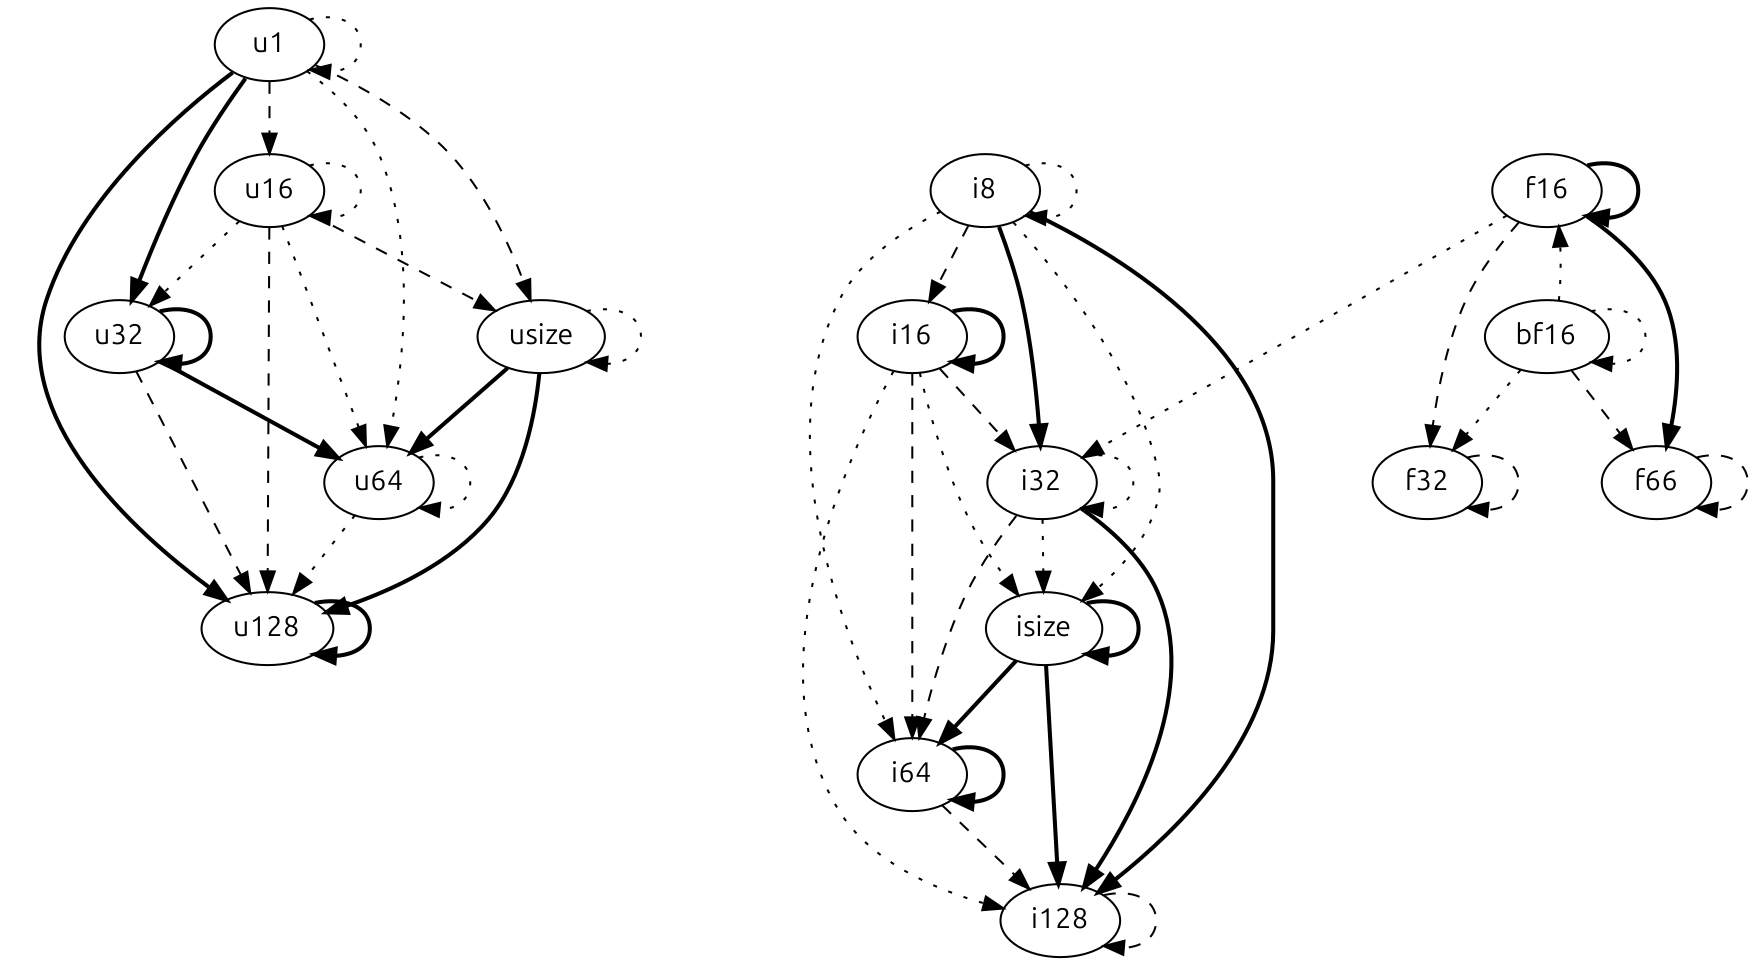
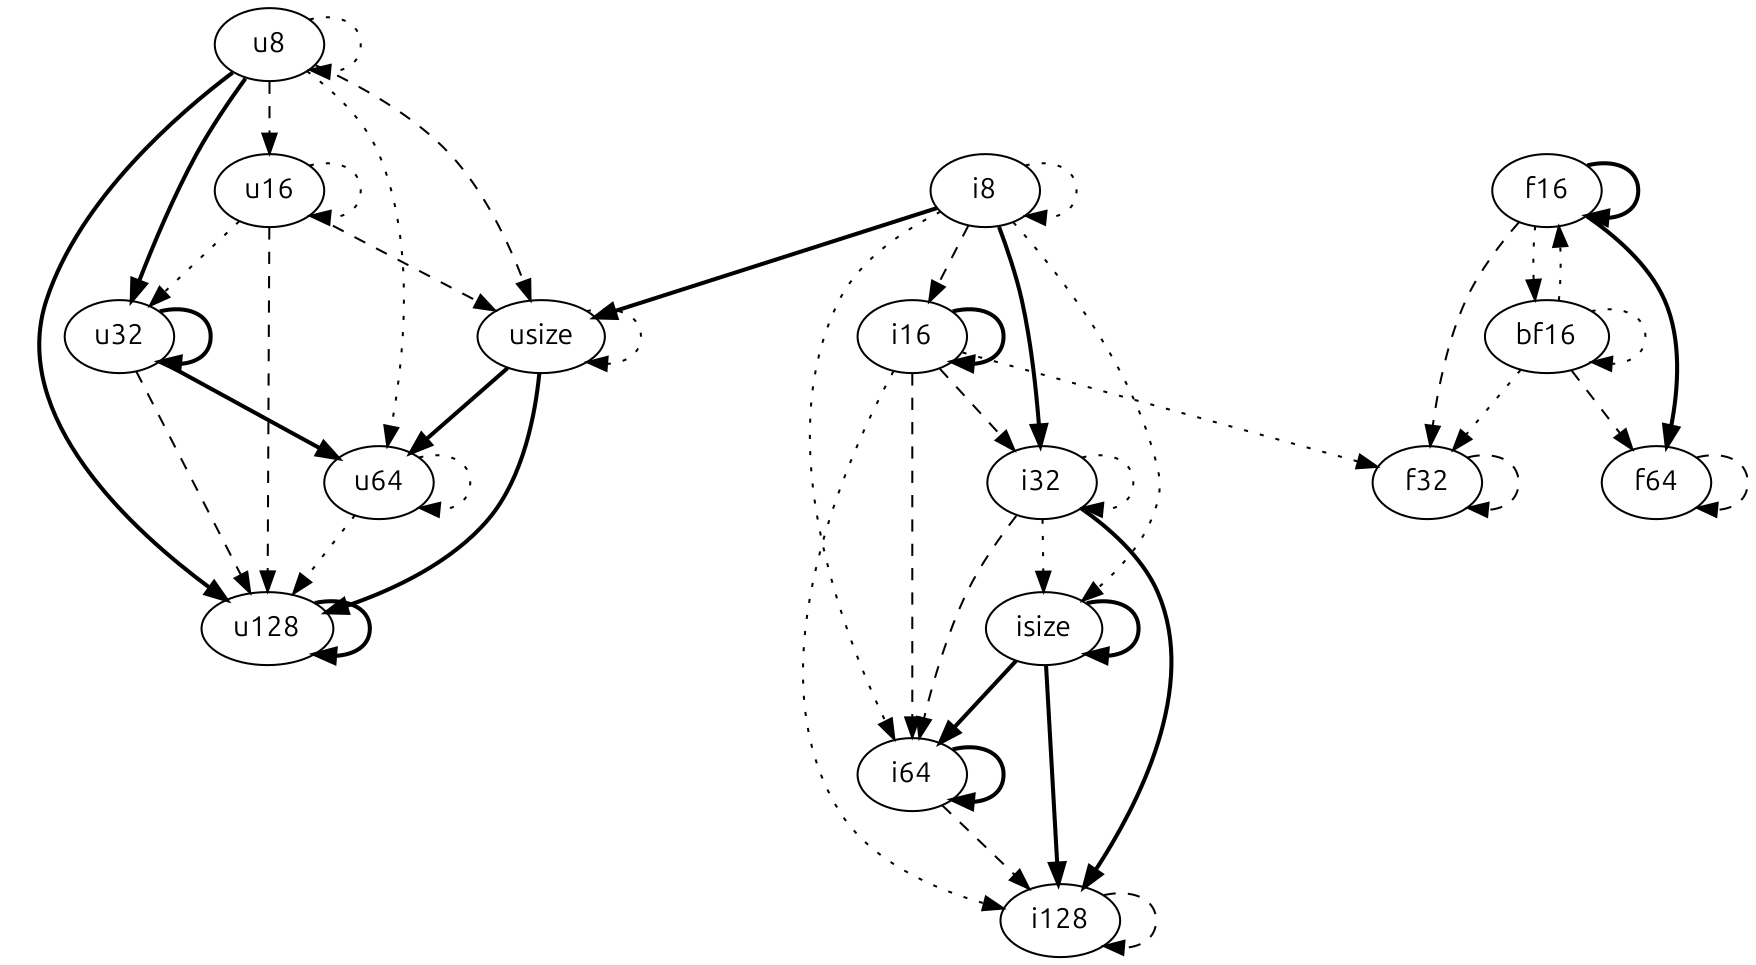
node "u1": label "u1" -> "u8"
edge "u16" -> "u64": removed
edge "f16" -> "i32": now "f16" -> "bf16"
edge "i16" -> "isize": now "i16" -> "f32"
node "f66": label "f66" -> "f64"
edge "i8" -> "i128": now "i8" -> "usize"
